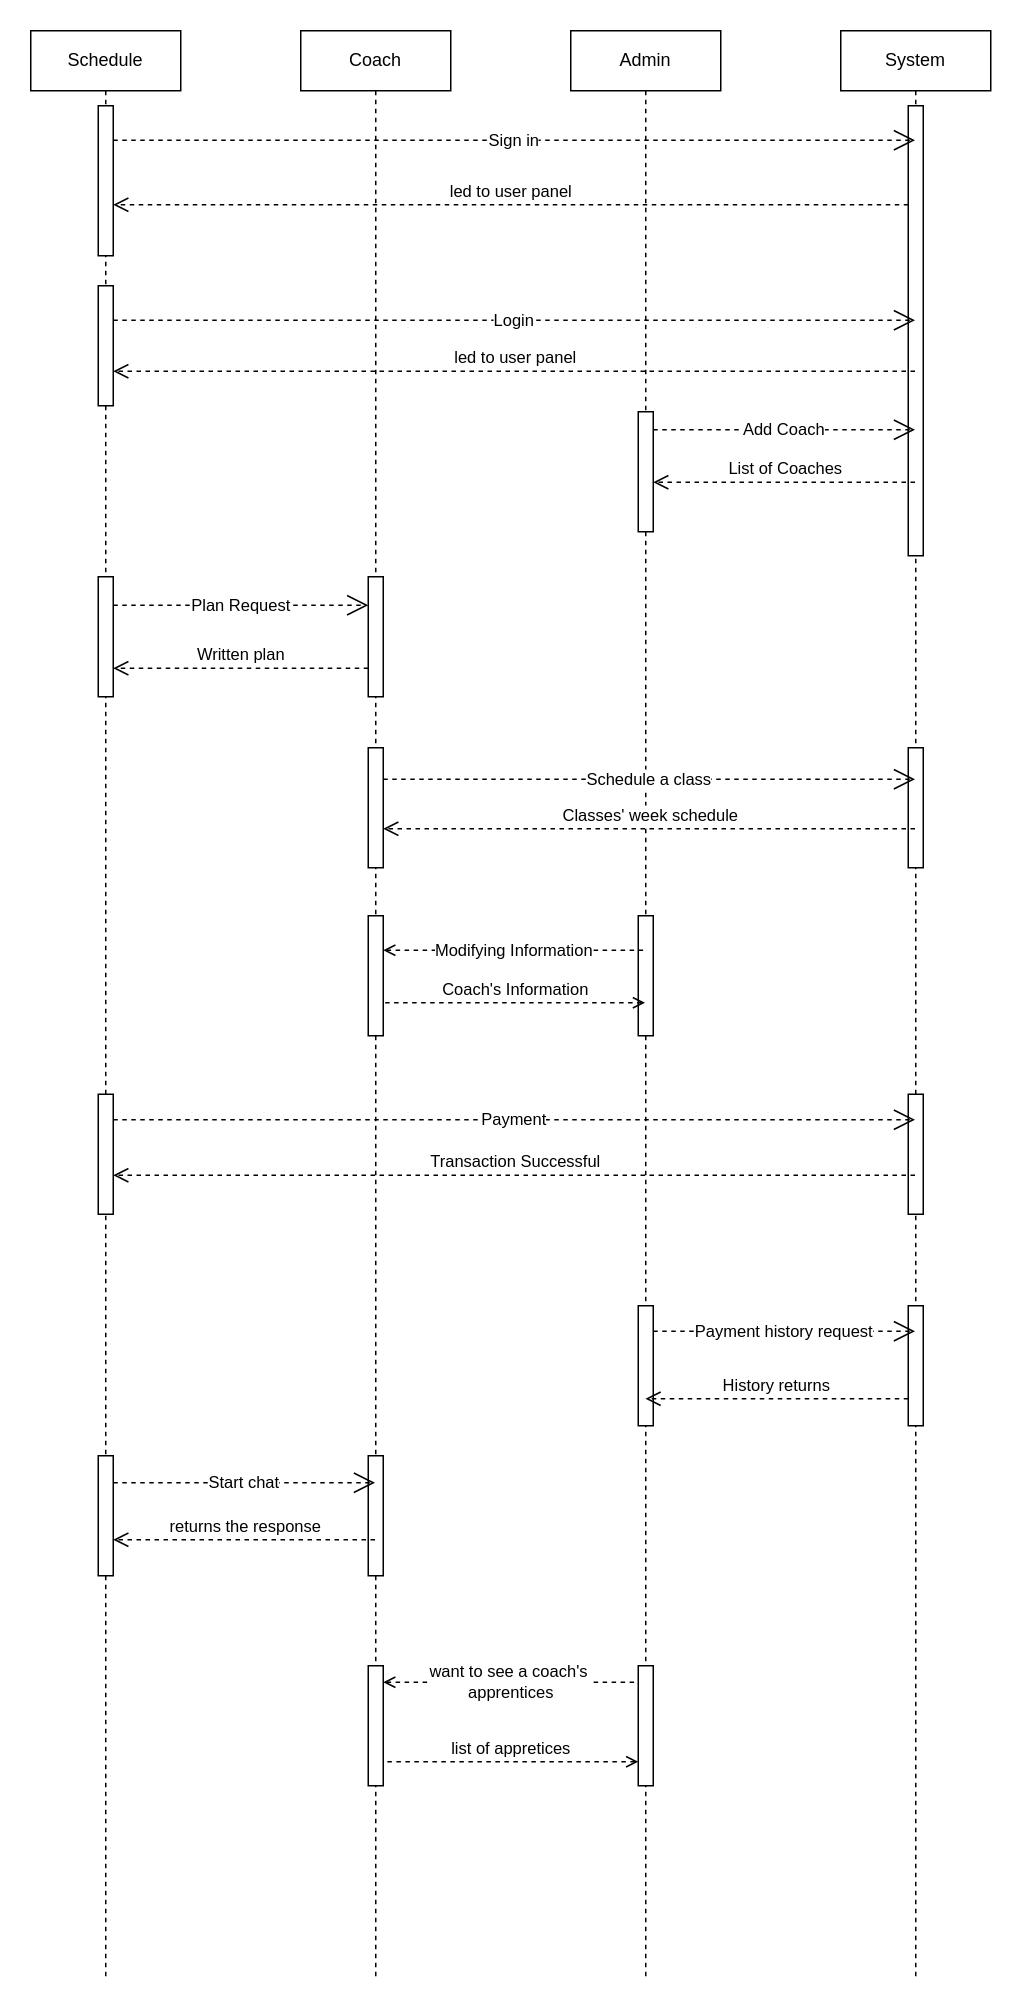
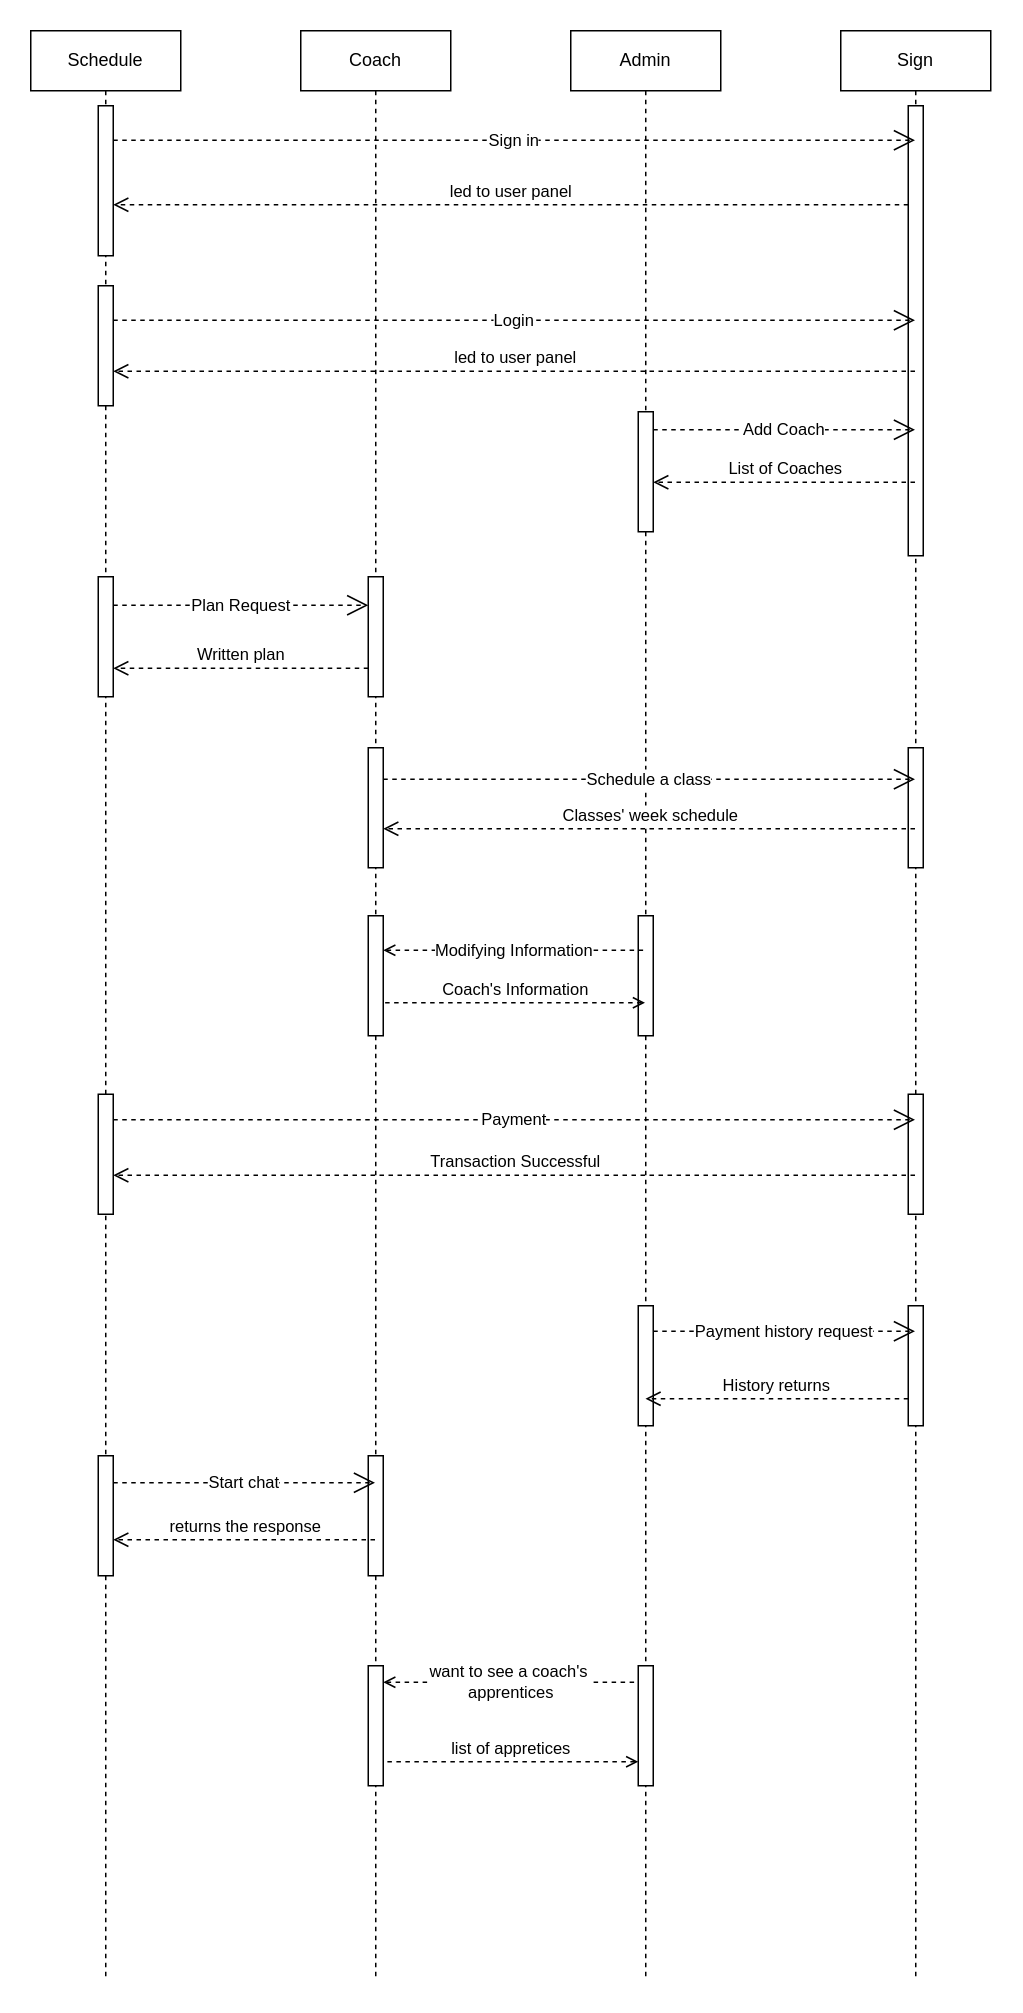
node "System": label "System" -> "Sign"
